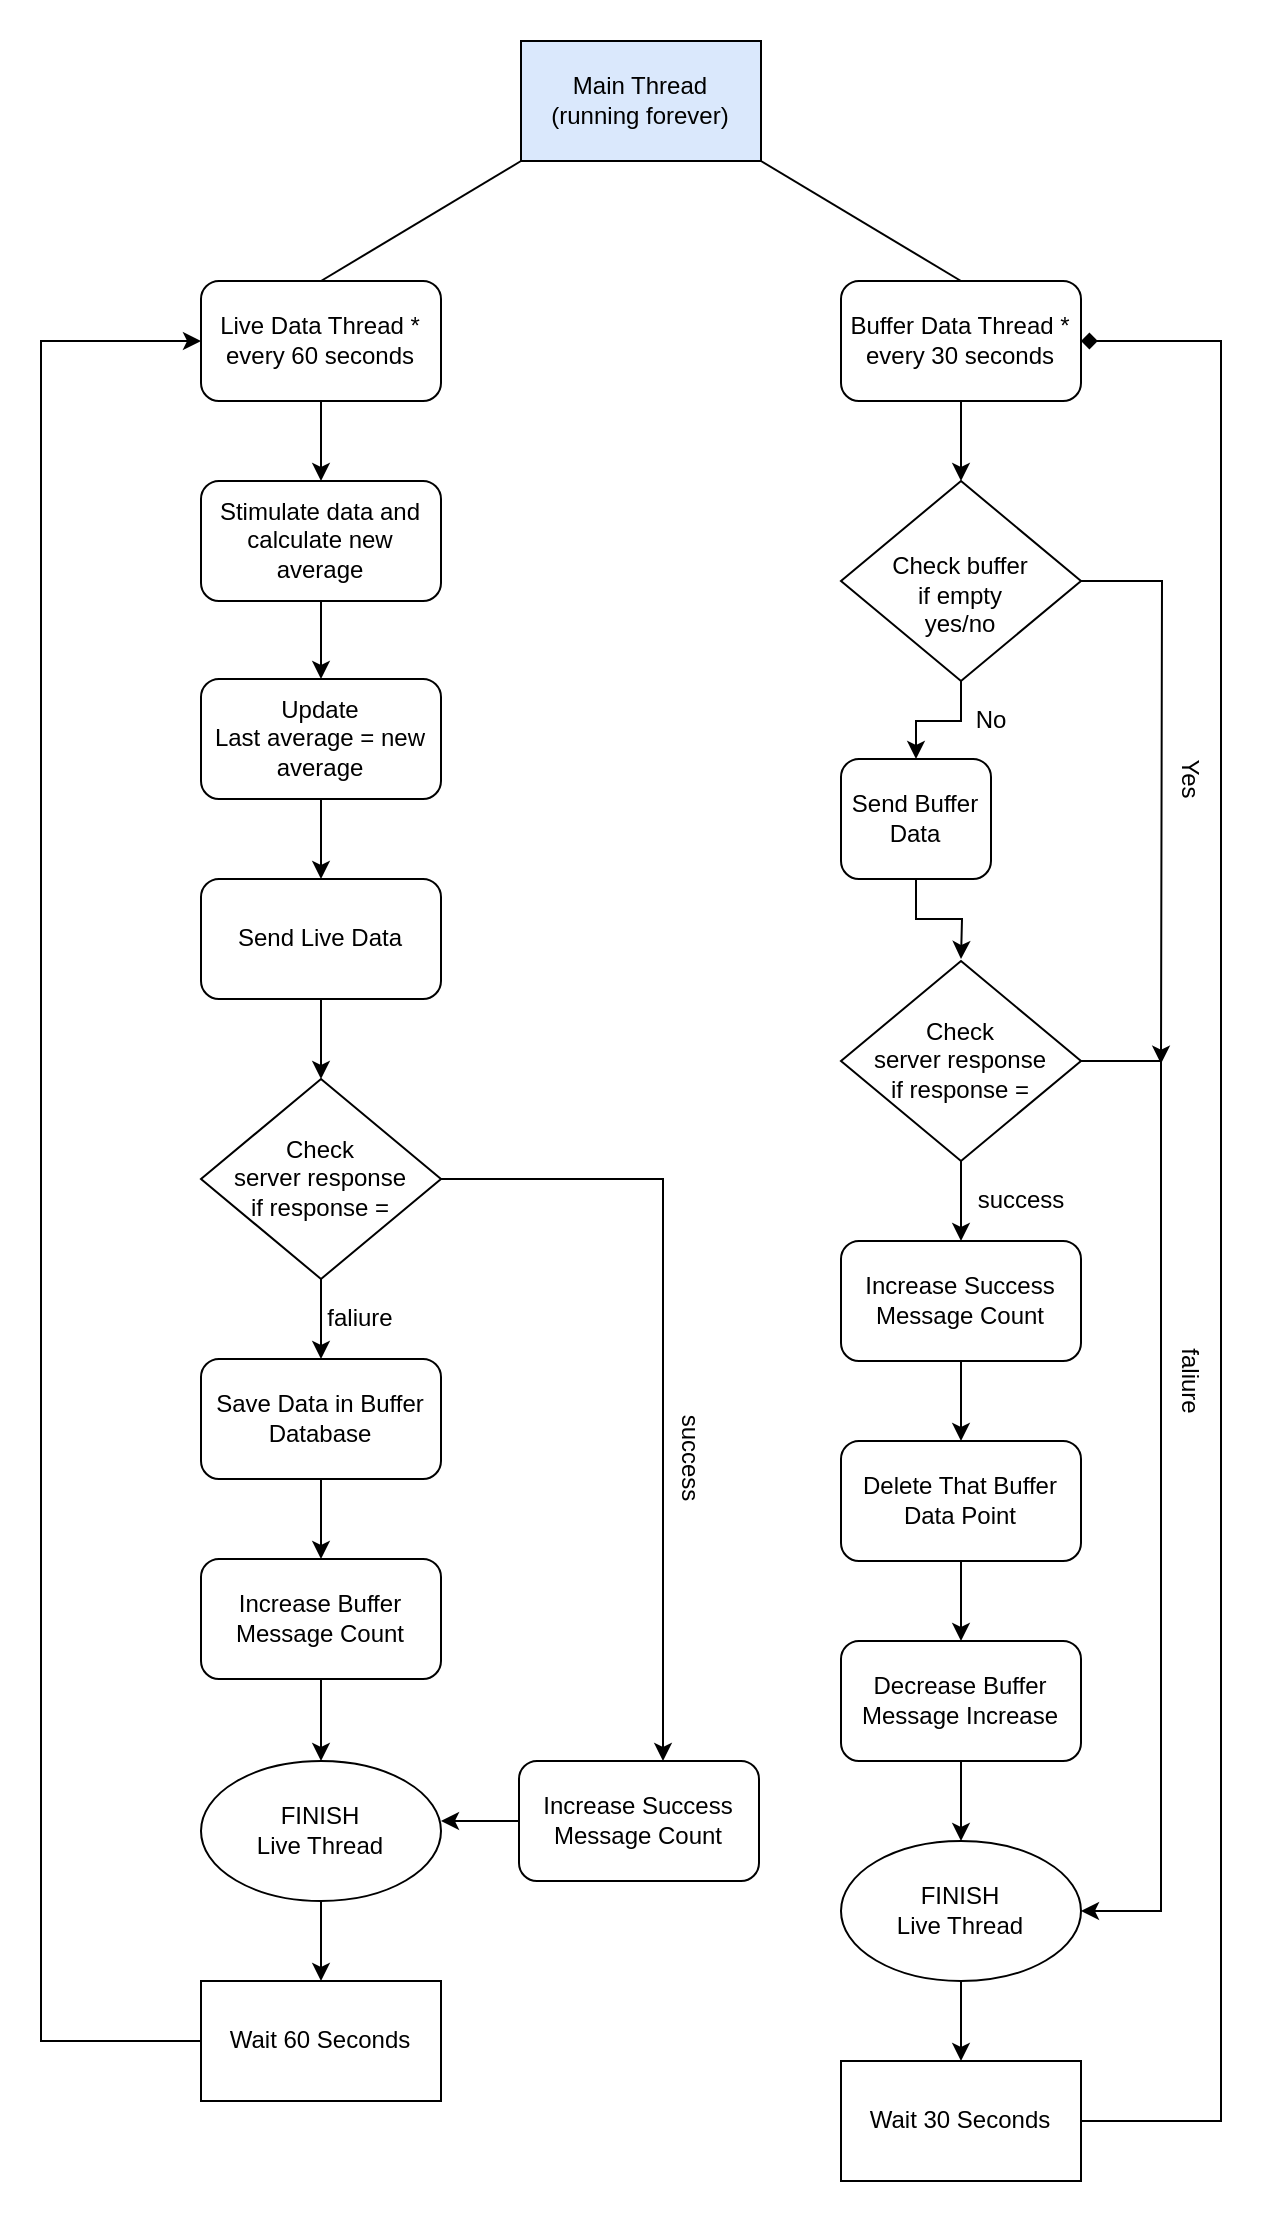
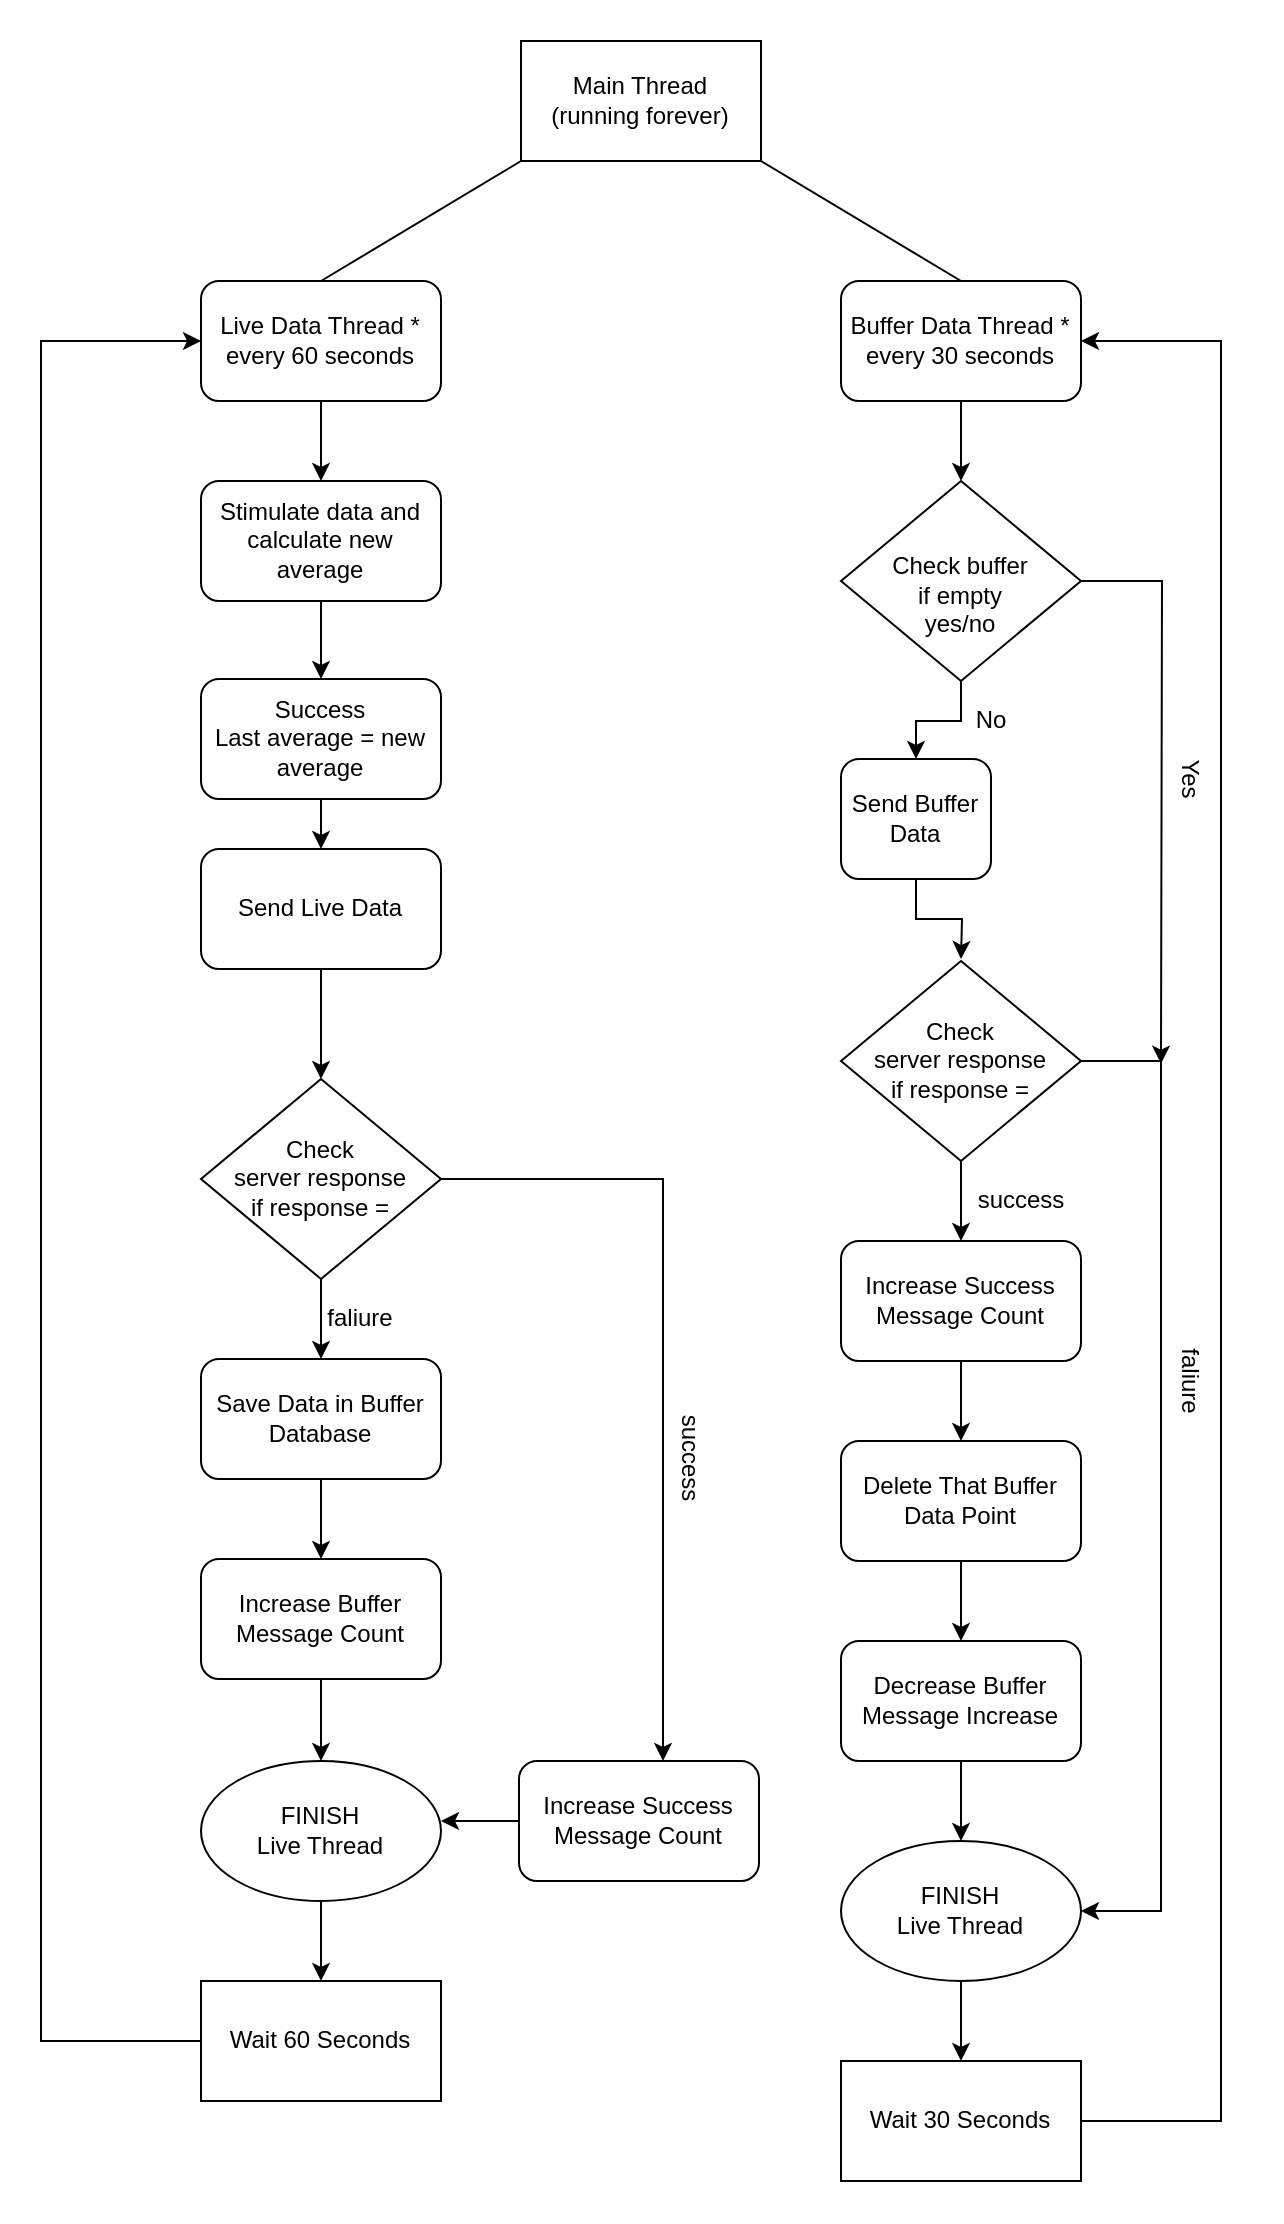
node "Main Thread (running forever)": fillcolor #dae8fc -> #ffffff
edge "Wait 30 Seconds" -> "Buffer Data Thread * every 30 seconds": arrowhead diamond -> classic
node "Update Last average = new average": label "Update Last average = new average" -> "Success Last average = new average"
node "Send Live Data": moved (321, 939) -> (321, 909)
